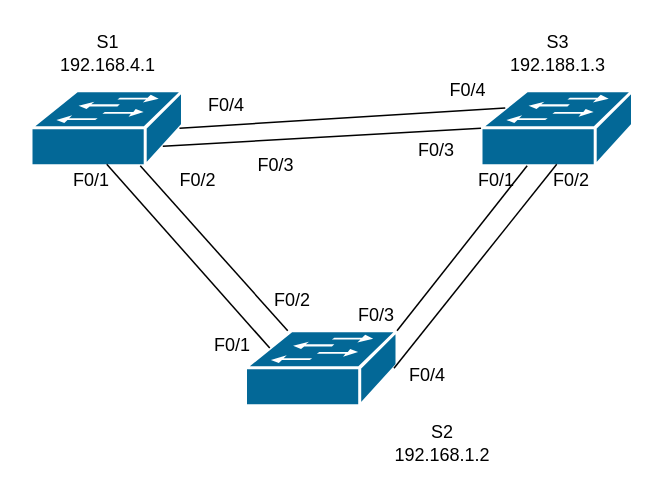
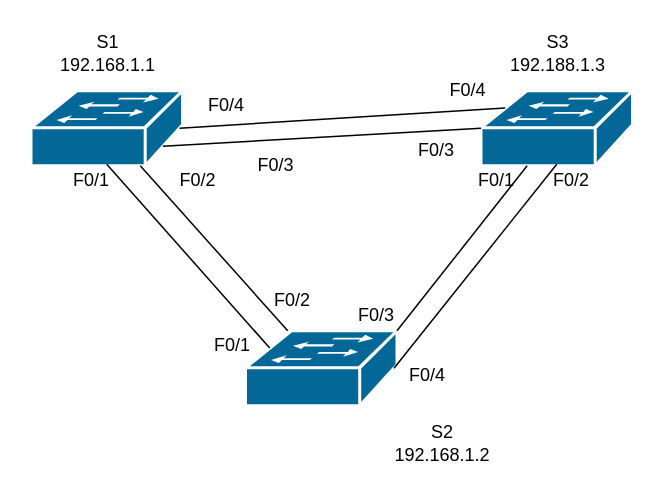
node "S1 192.168.4.1": label "S1 192.168.4.1" -> "S1 192.168.1.1"
